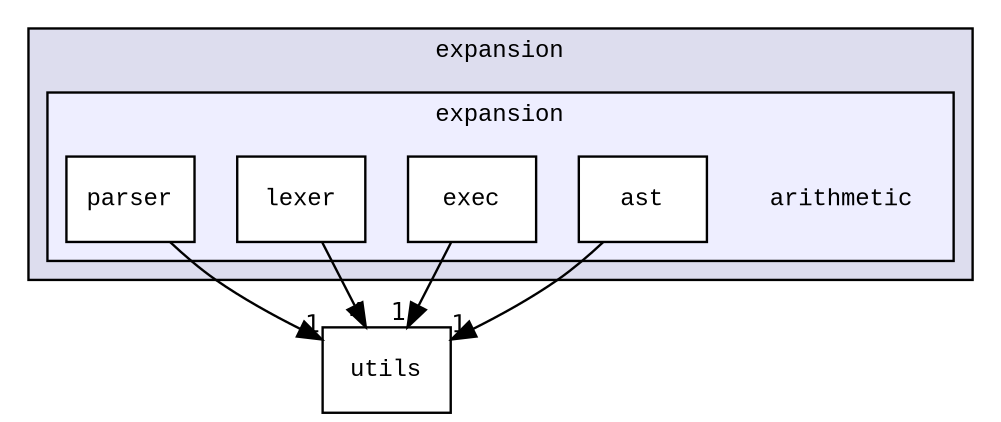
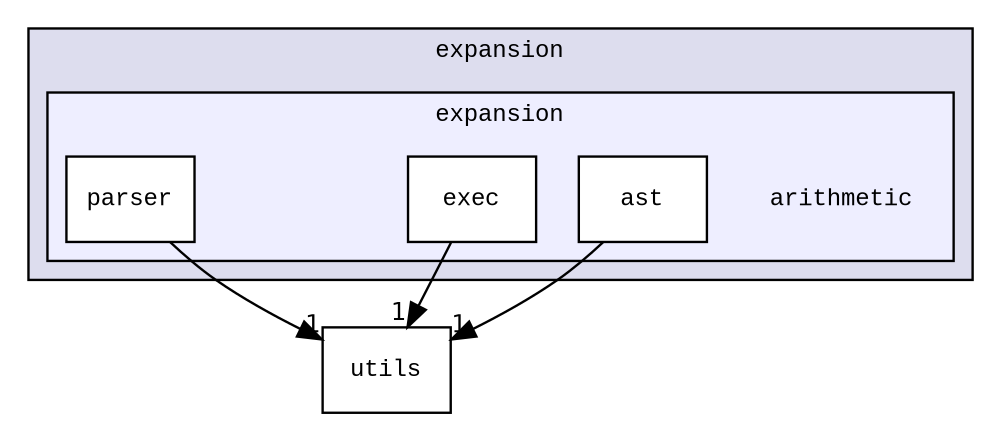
node "lexer": removed
